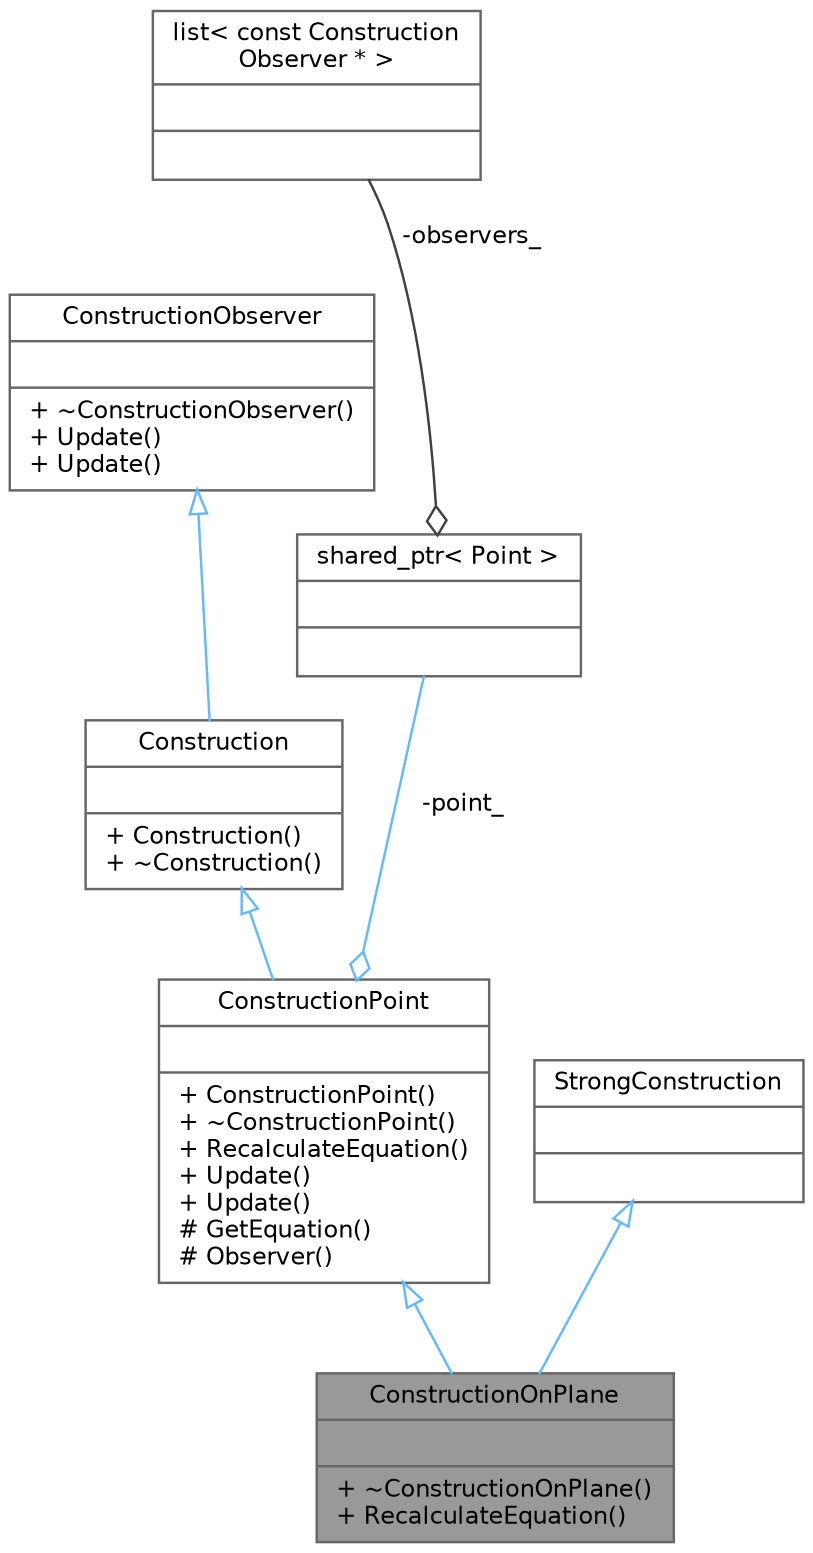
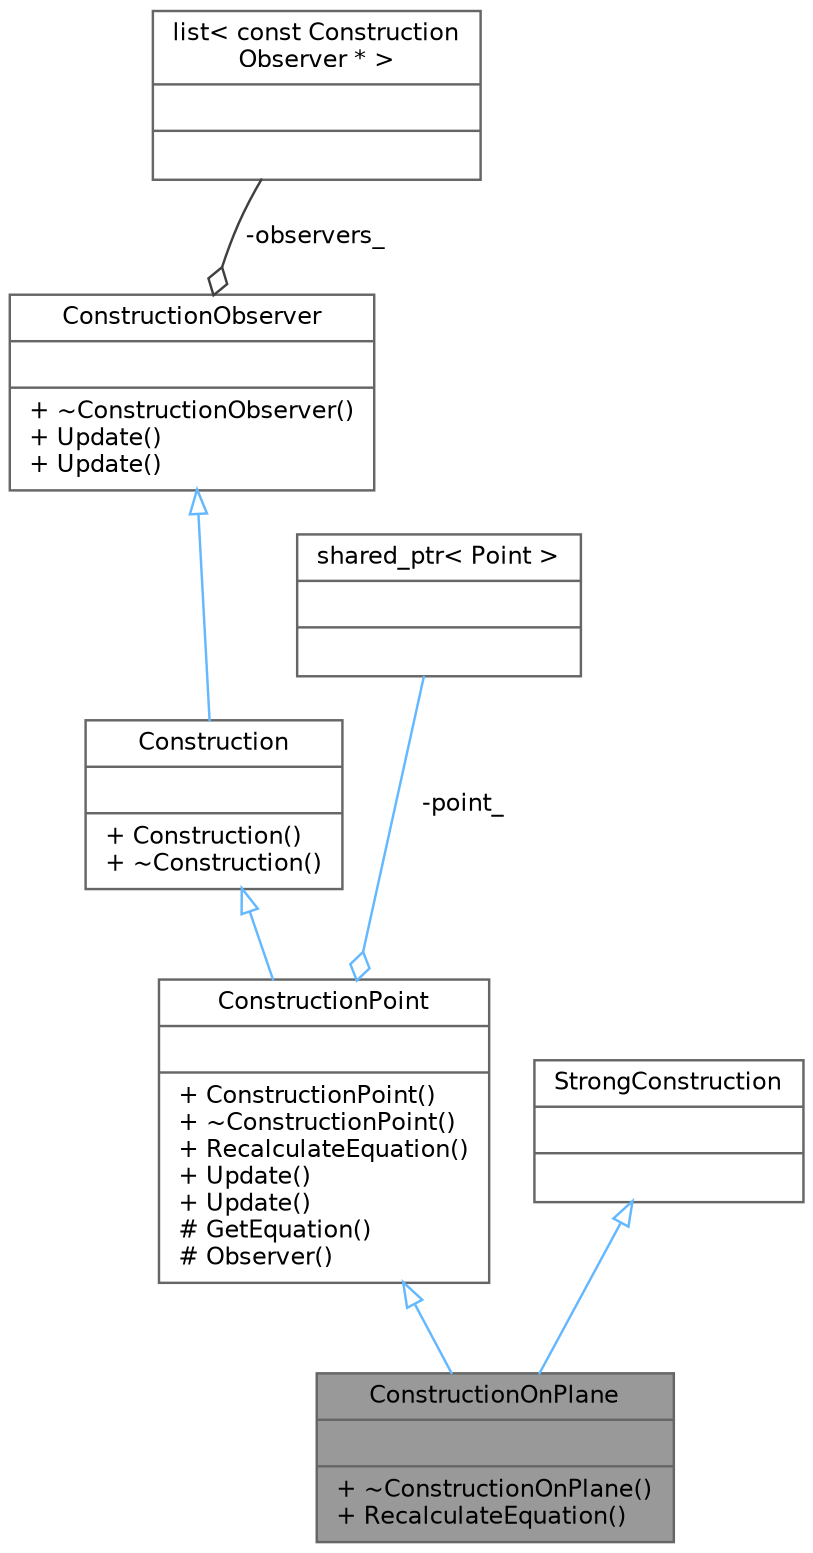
edge "list< const Construction" -> "shared_ptr< Point >": now "list< const Construction" -> "ConstructionObserver"
